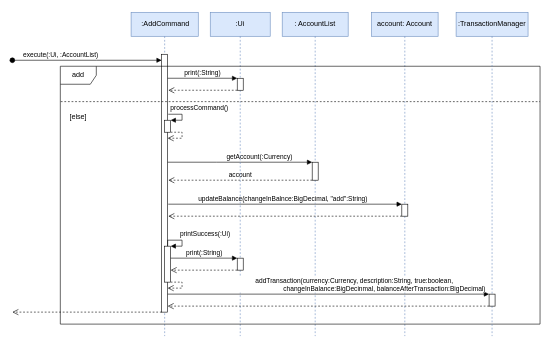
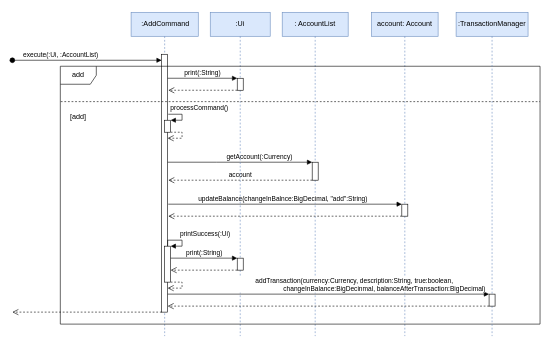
node "[else]": label "[else]" -> "[add]"
